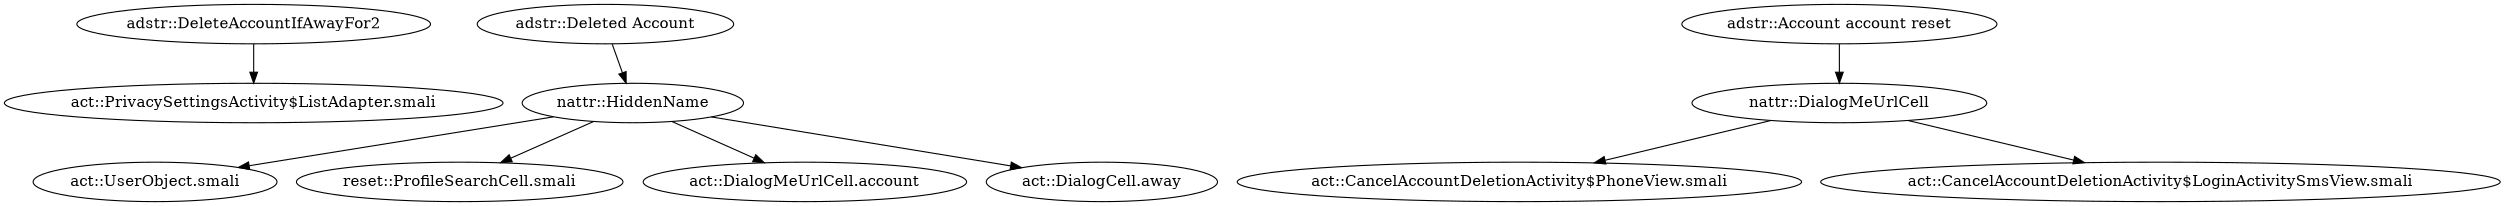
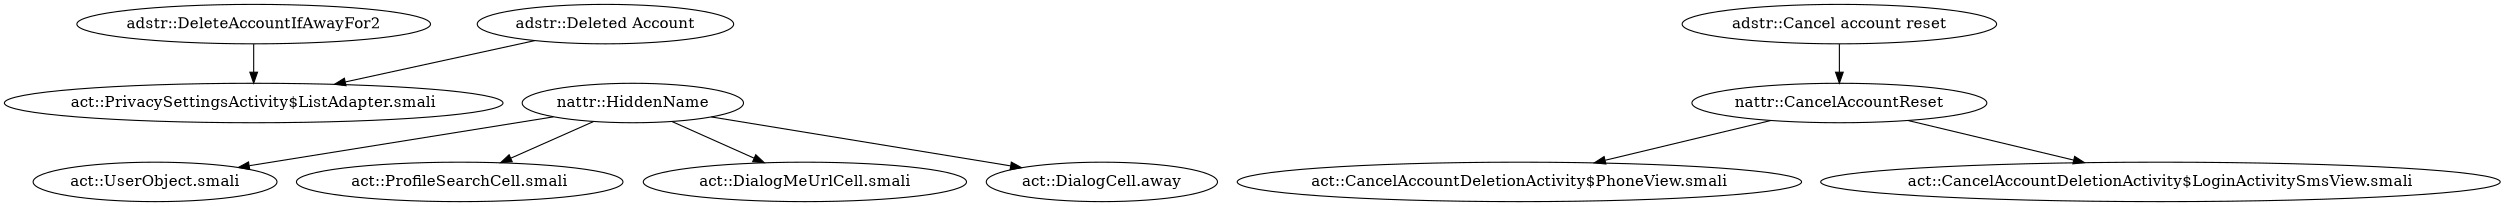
node "adstr::Account account reset": label "adstr::Account account reset" -> "adstr::Cancel account reset"
edge "adstr::Deleted Account" -> "nattr::HiddenName": now "adstr::Deleted Account" -> "act::PrivacySettingsActivity$ListAdapter.smali"
node "nattr::DialogMeUrlCell": label "nattr::DialogMeUrlCell" -> "nattr::CancelAccountReset"
node "reset::ProfileSearchCell.smali": label "reset::ProfileSearchCell.smali" -> "act::ProfileSearchCell.smali"
node "act::DialogMeUrlCell.account": label "act::DialogMeUrlCell.account" -> "act::DialogMeUrlCell.smali"
